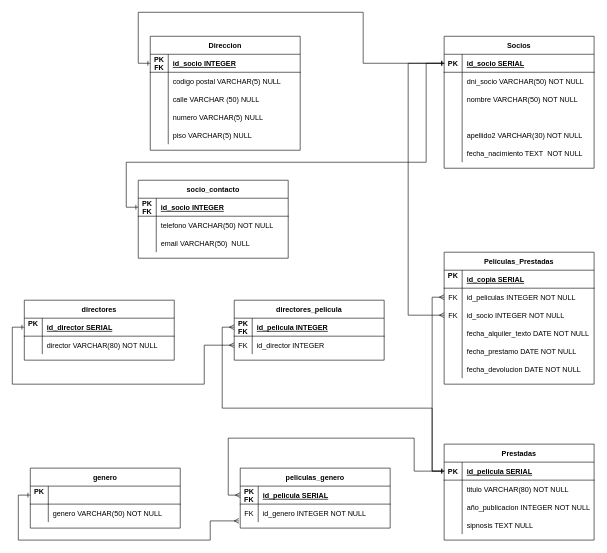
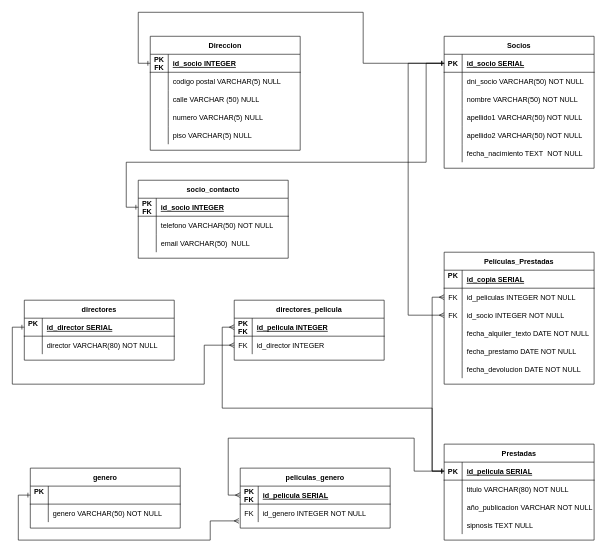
node "apellido1 VARCHAR(50) NOT NULL": added
node "apellido2 VARCHAR(30) NOT NULL": label "apellido2 VARCHAR(30) NOT NULL" -> "apellido2 VARCHAR(50) NOT NULL"
node "año_publicacion INTEGER NOT NULL": label "año_publicacion INTEGER NOT NULL" -> "año_publicacion VARCHAR NOT NULL"
